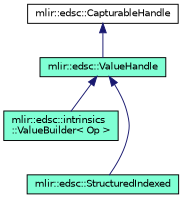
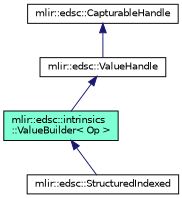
node "mlir::edsc::ValueHandle": fillcolor aquamarine -> white
edge "mlir::edsc::StructuredIndexed" -> "mlir::edsc::ValueHandle": now "mlir::edsc::StructuredIndexed" -> "mlir::edsc::intrinsics ::ValueBuilder< Op >"
node "mlir::edsc::StructuredIndexed": fillcolor aquamarine -> white
